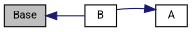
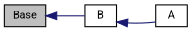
edge "B" -> "A": reversed
